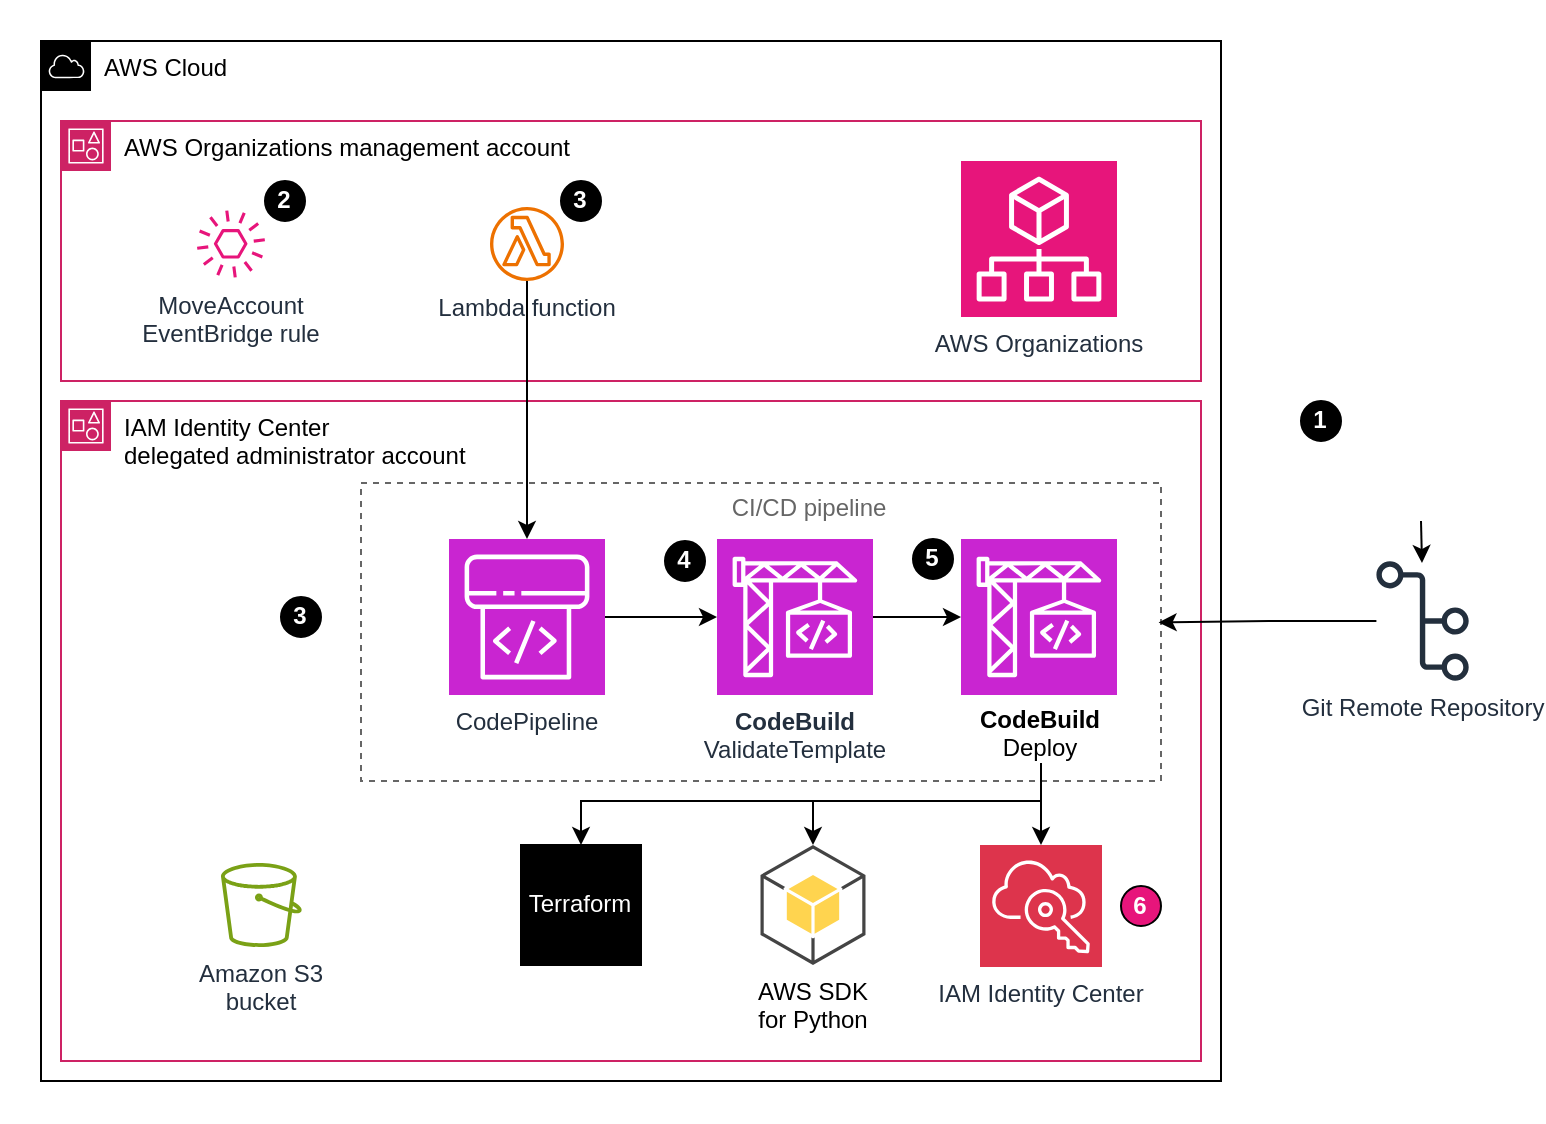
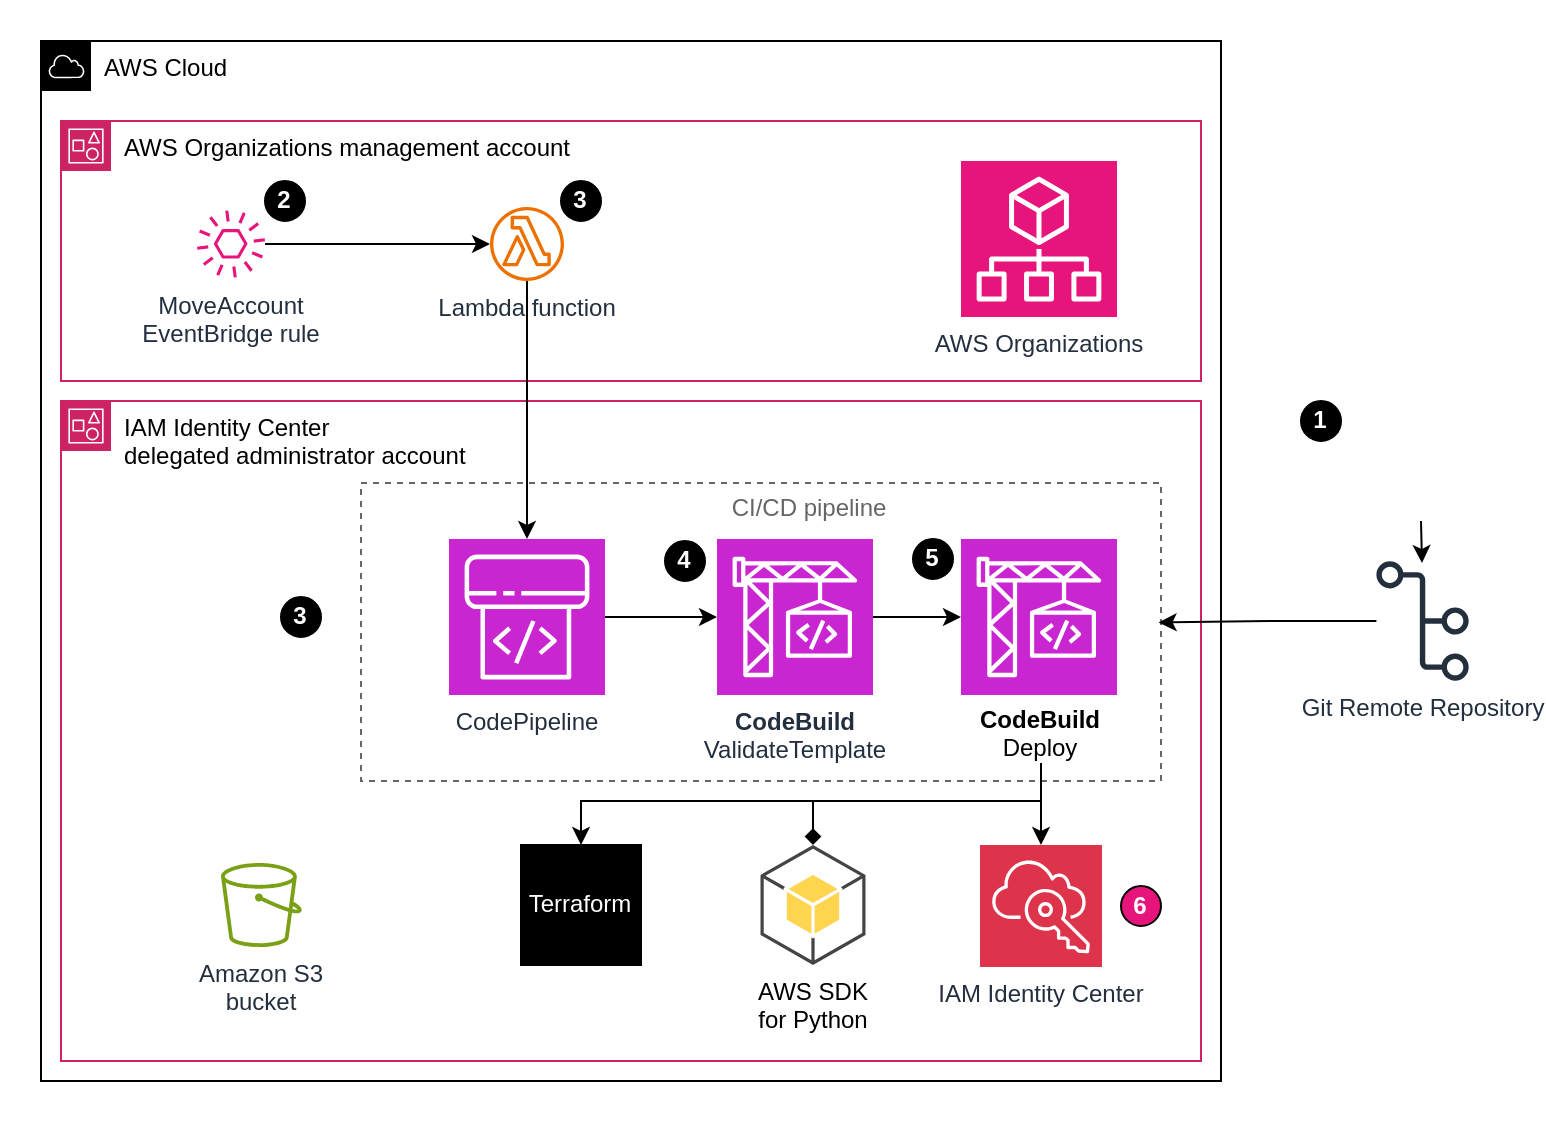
edge "MoveAccount EventBridge rule" -> "Lambda function": added
edge "CodeBuild Deploy" -> "AWS SDK for Python": arrowhead classic -> diamond
